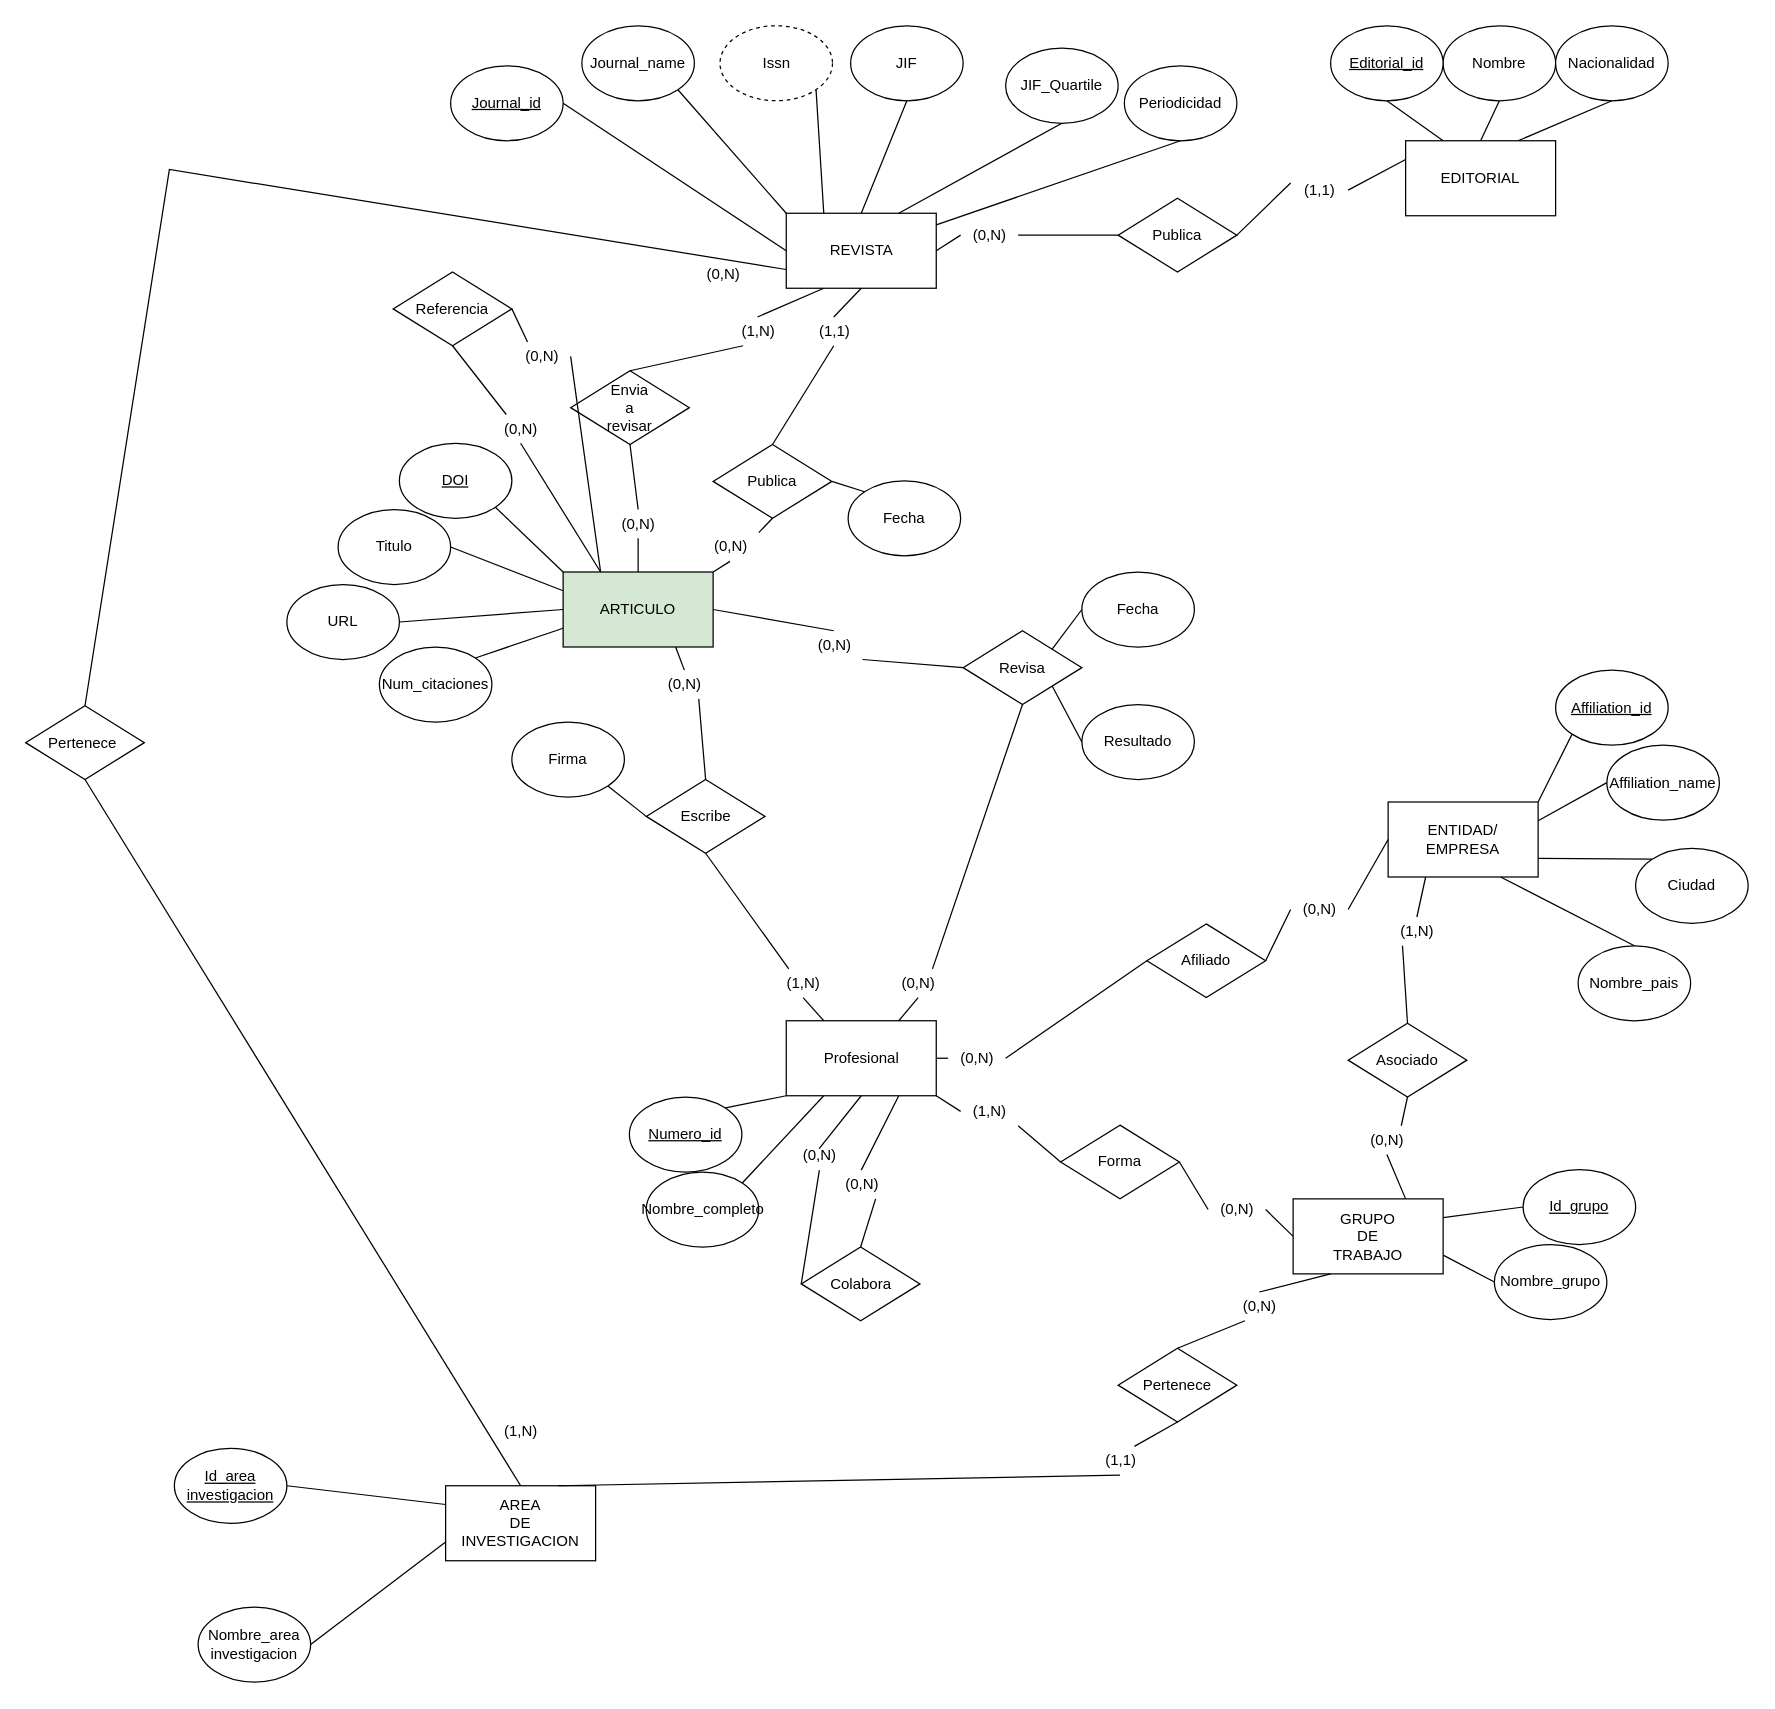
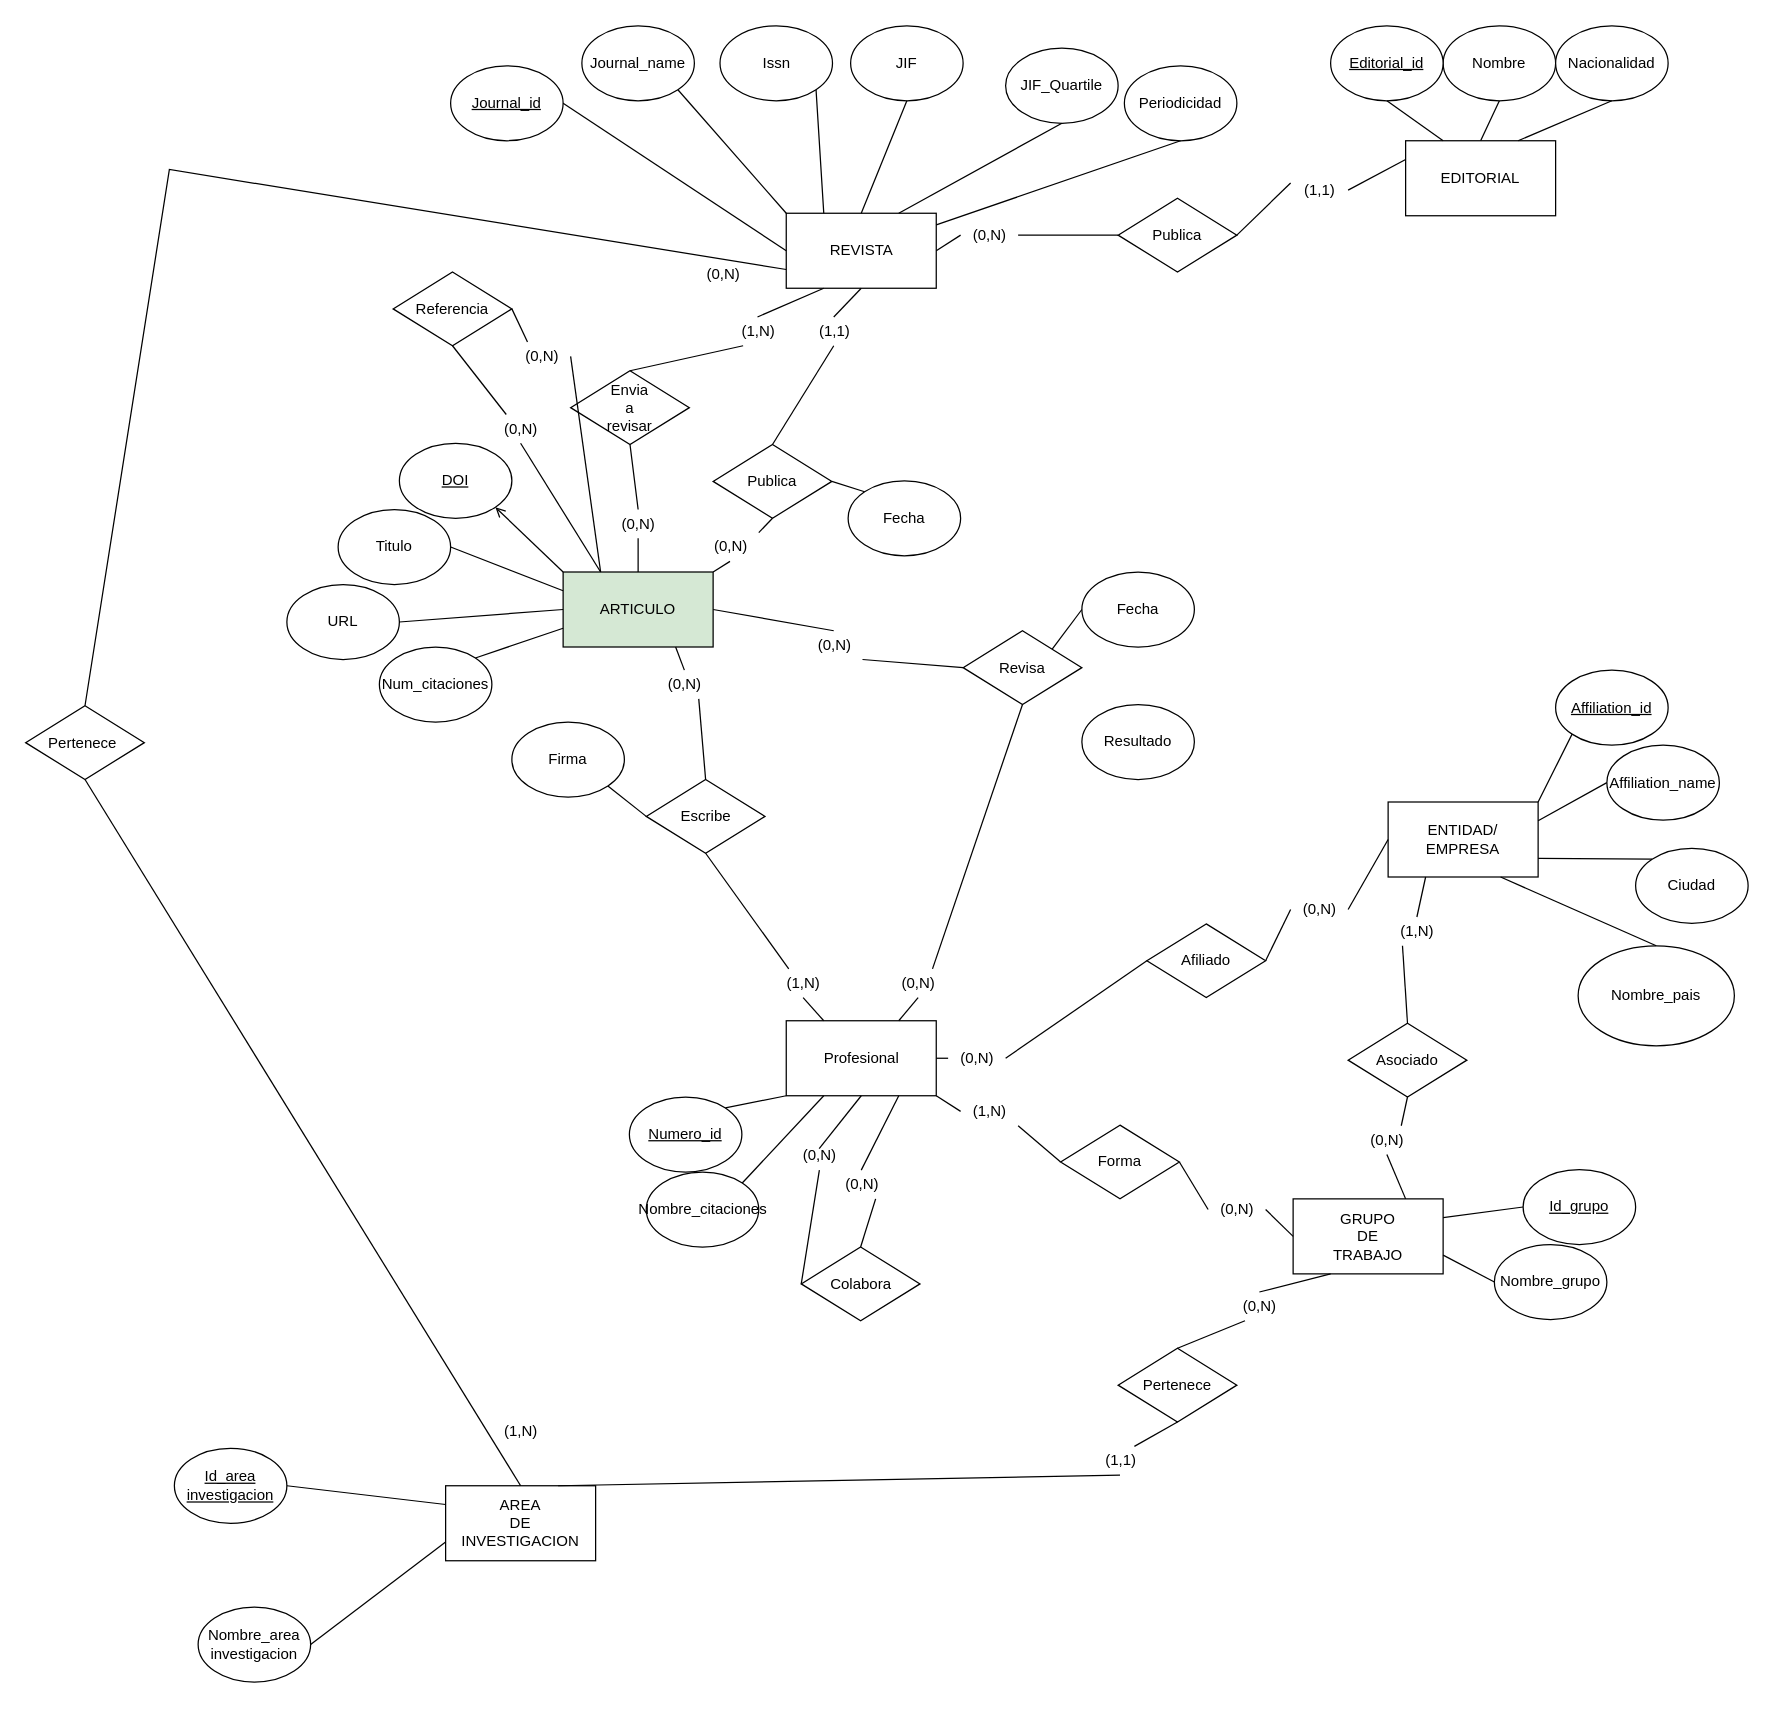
node "Issn": style dashed -> solid
edge "DOI" -- "ARTICULO": arrowhead none -> open
edge "Revisa" -- "Resultado": removed
node "Nombre_pais": size 113x75 -> 156x100
node "Nombre_completo": label "Nombre_completo" -> "Nombre_citaciones"
